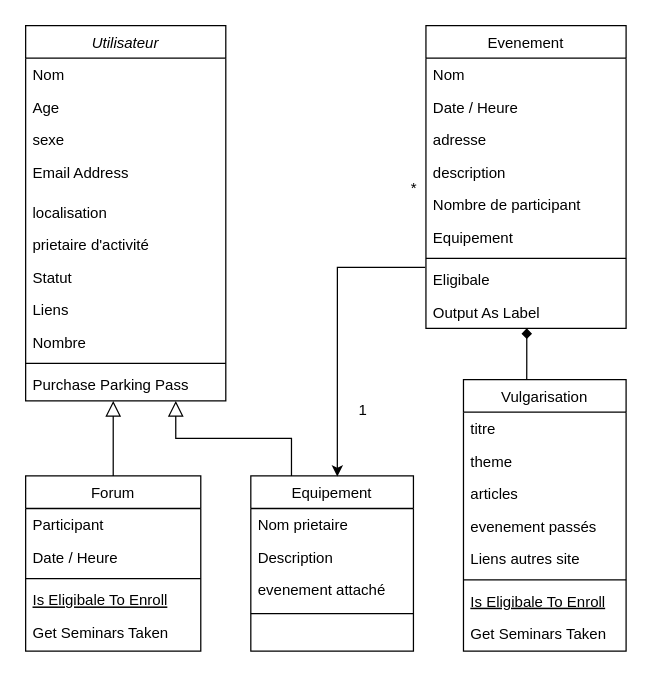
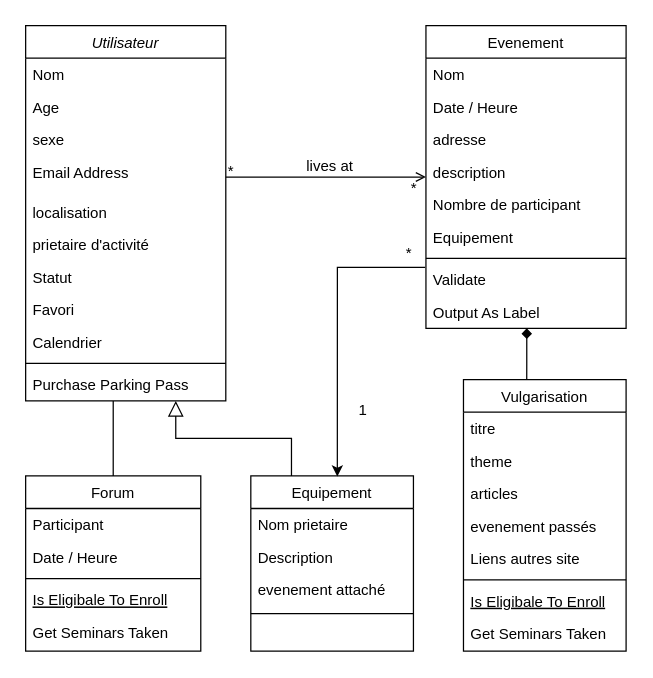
edge "Utilisateur" -> "Evenement": added, labels "*", "lives at", "*"
node "Eligibale": label "Eligibale" -> "Validate"
node "Liens": label "Liens" -> "Favori"
node "Nombre": label "Nombre" -> "Calendrier"
edge "Forum" -> "Utilisateur": arrowhead block -> none
